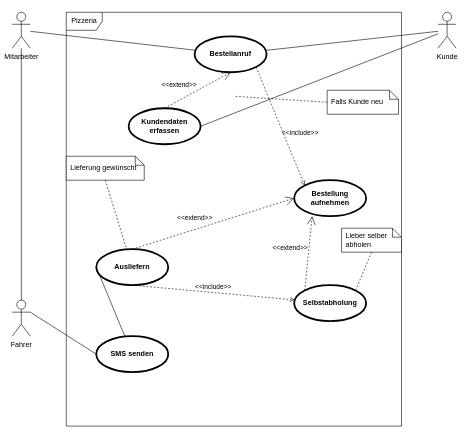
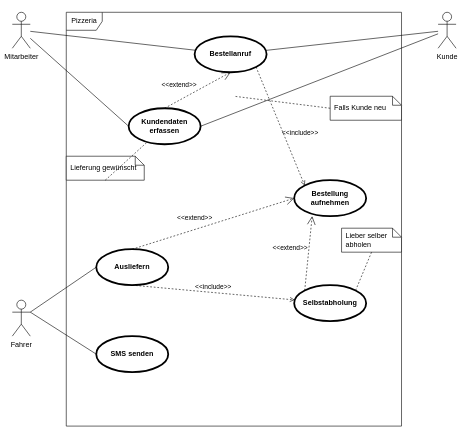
node "Falls Kunde neu": moved (363, 102) -> (366, 108)
edge "Mitarbeiter" -- "Fahrer": now "Mitarbeiter" -- "Kundendaten erfassen"
edge "Lieferung gewünscht" -- "Ausliefern": now "Lieferung gewünscht" -- "Kundendaten erfassen"
edge "Ausliefern" -- "SMS senden": now "Ausliefern" -- "Fahrer"
